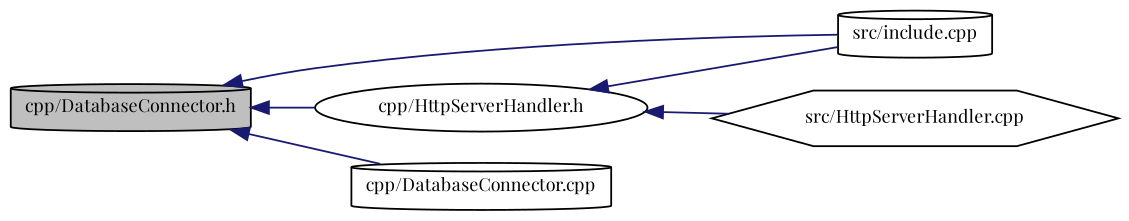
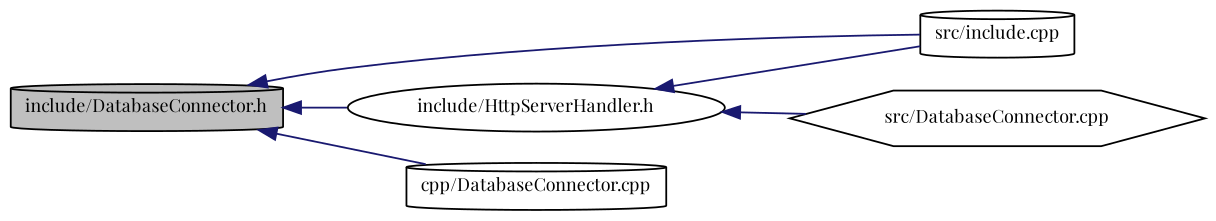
node "cpp/DatabaseConnector.h": label "cpp/DatabaseConnector.h" -> "include/DatabaseConnector.h"
node "cpp/HttpServerHandler.h": label "cpp/HttpServerHandler.h" -> "include/HttpServerHandler.h"
node "src/HttpServerHandler.cpp": label "src/HttpServerHandler.cpp" -> "src/DatabaseConnector.cpp"
